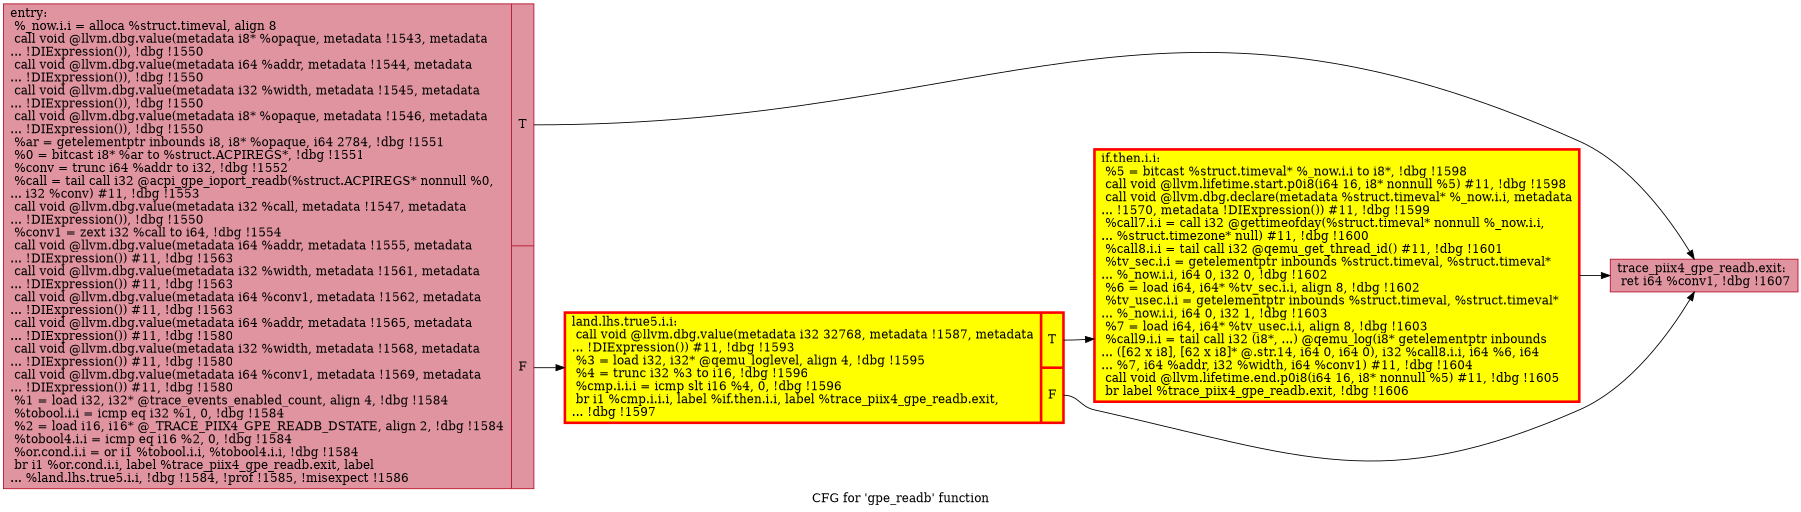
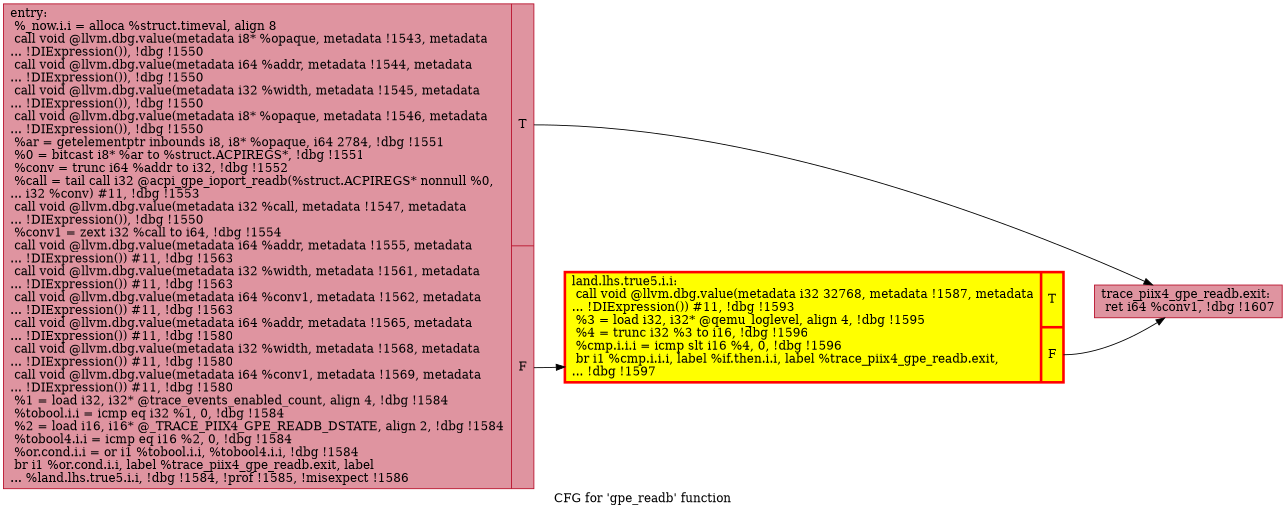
node "if.then.i.i:": removed
